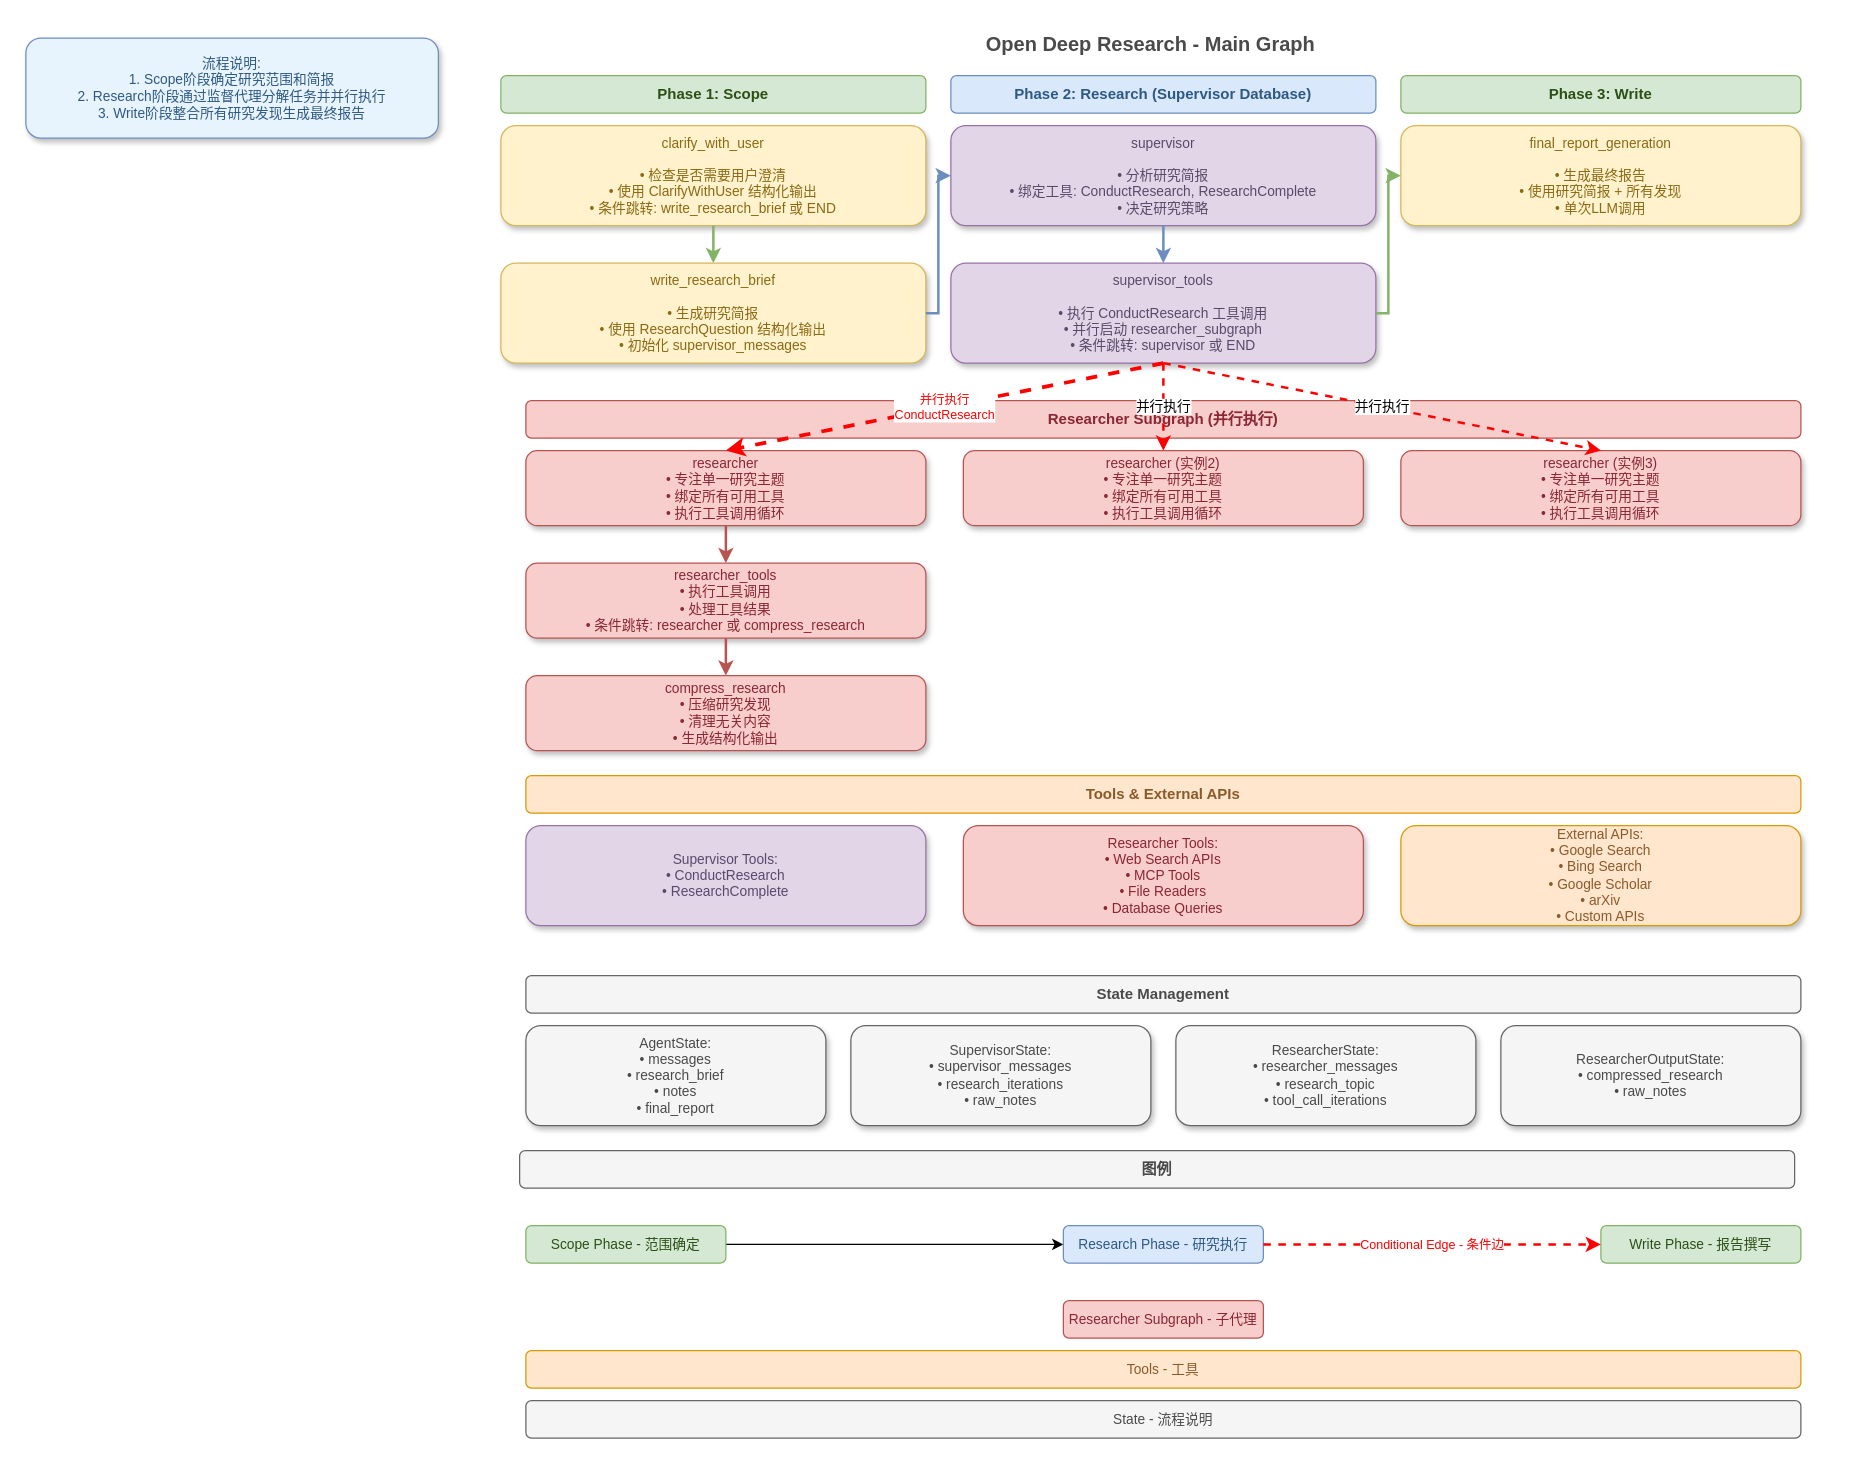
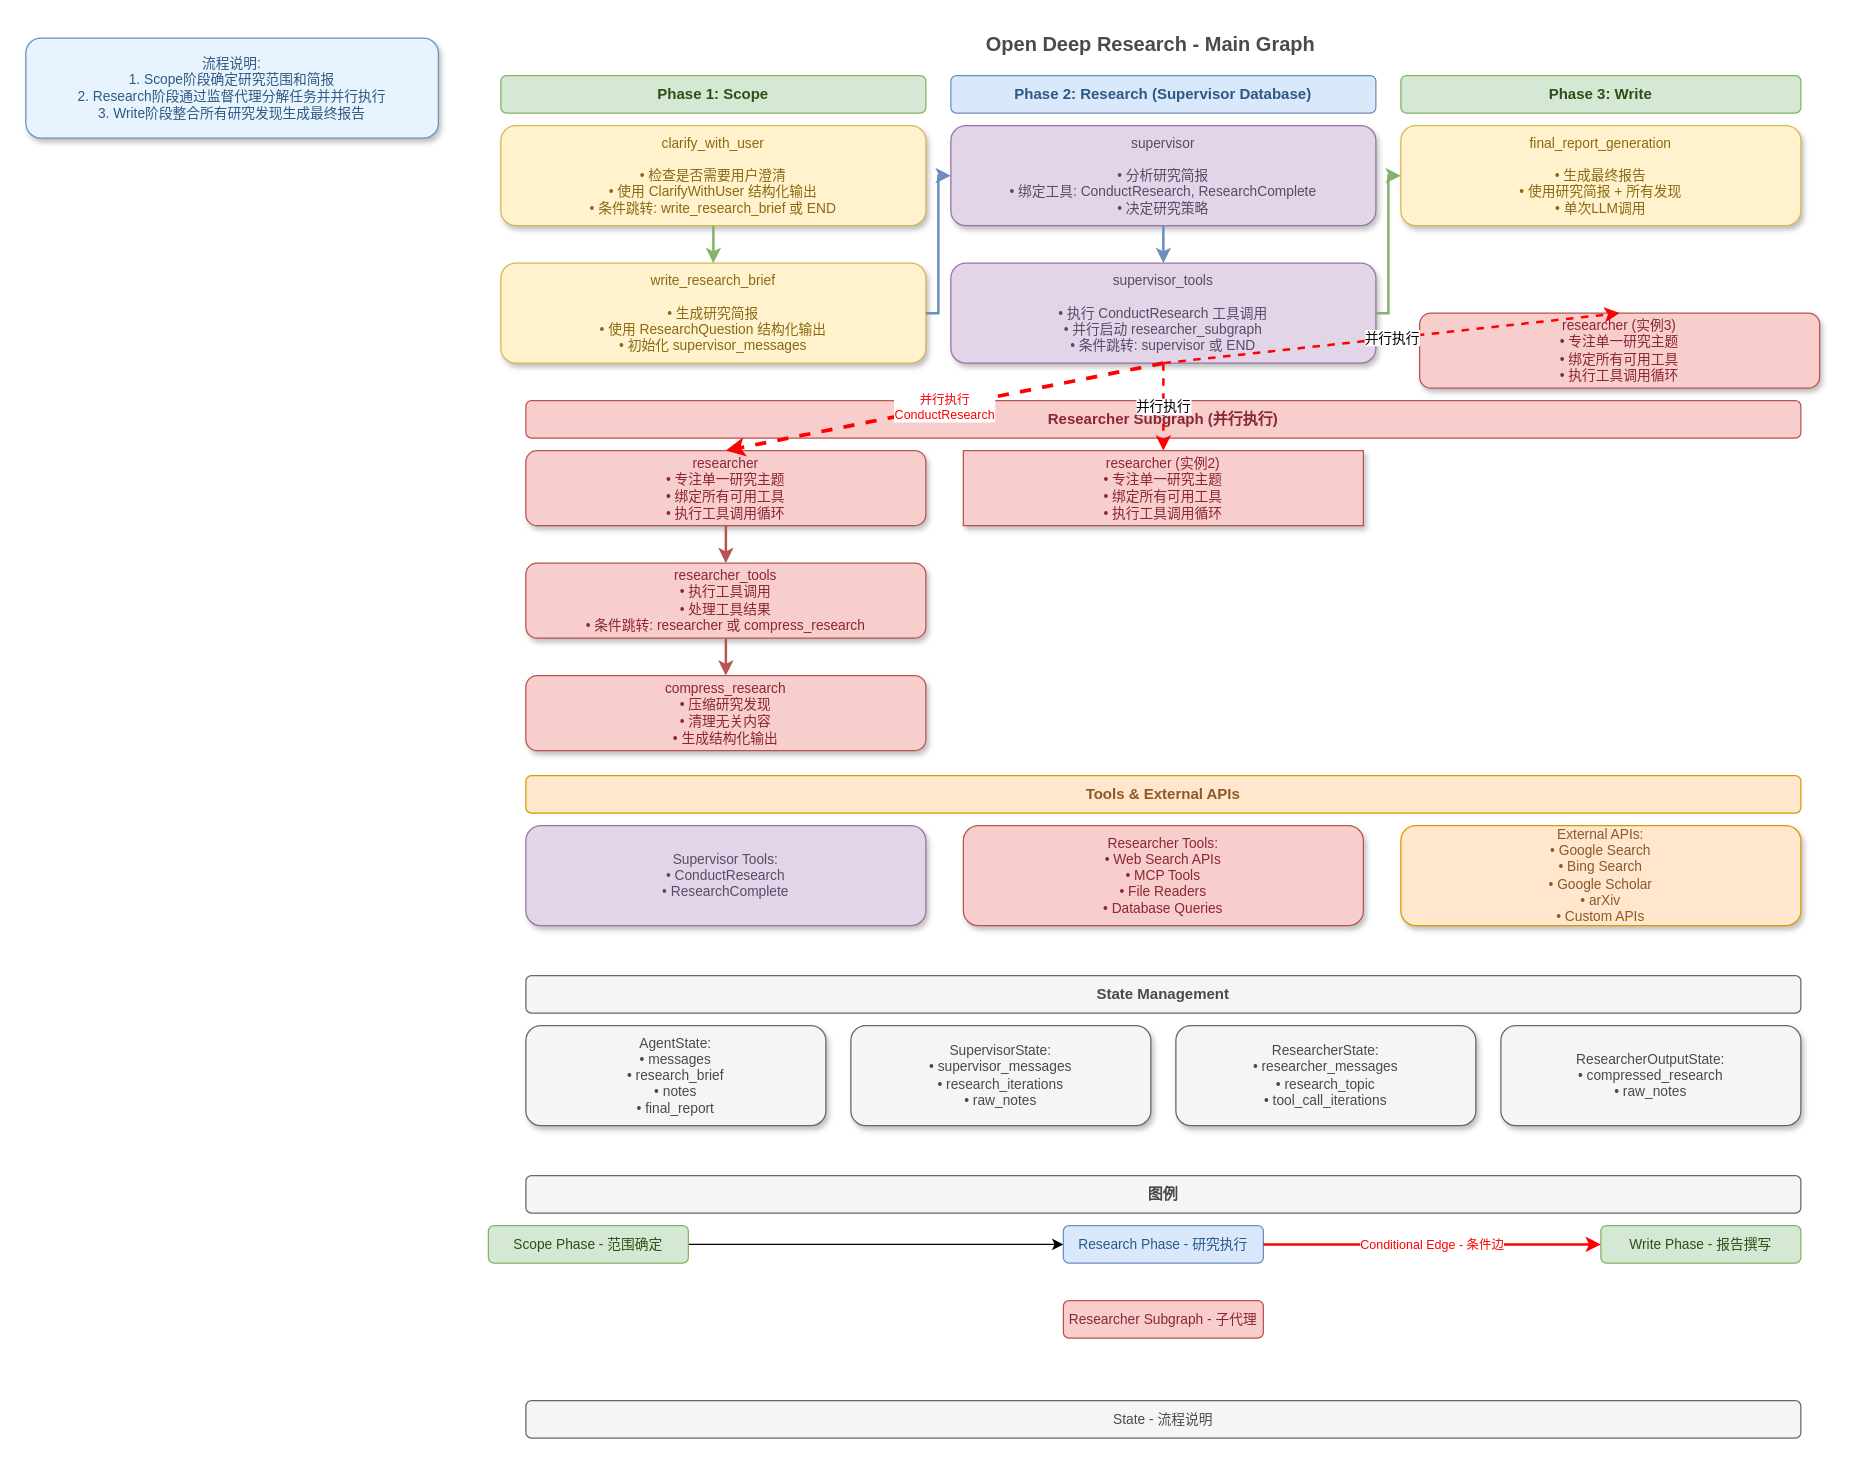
node "researcher (实例2) • 专注单一研究主题 • 绑定所有可用工具 • 执行工具调用循环": shape rounded rectangle -> rectangle
node "researcher (实例3) • 专注单一研究主题 • 绑定所有可用工具 • 执行工具调用循环": moved (1601, 488) -> (1619, 351)
node "图例": moved (1157, 1169) -> (1163, 1194)
node "Scope Phase - 范围确定": moved (626, 1244) -> (588, 1244)
edge "Research Phase - 研究执行" -> "Write Phase - 报告撰写": style dashed -> solid
node "Tools - 工具": removed
